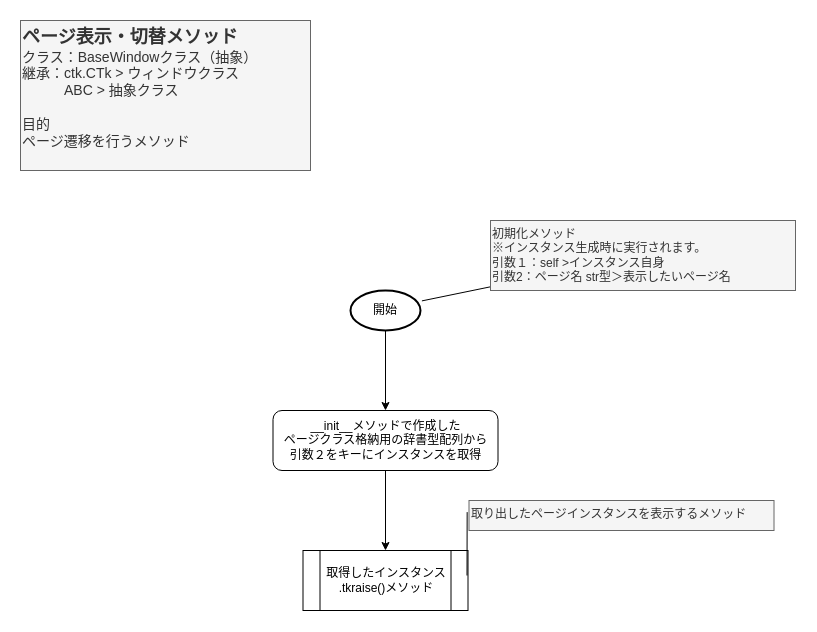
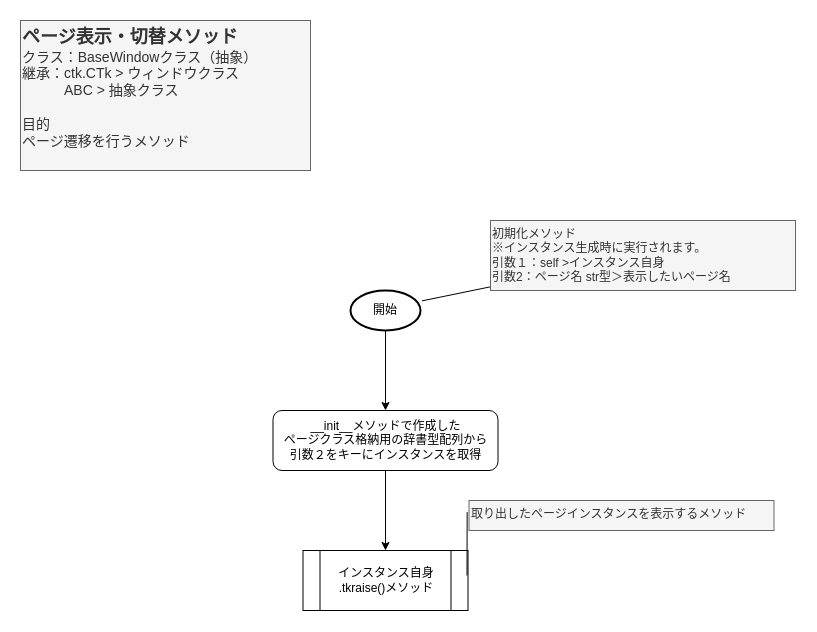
node "取得したインスタンス .tkraise()メソッド": label "取得したインスタンス .tkraise()メソッド" -> "インスタンス自身 .tkraise()メソッド"
